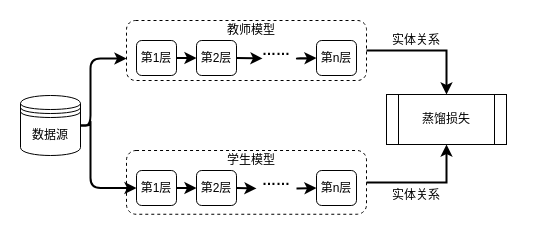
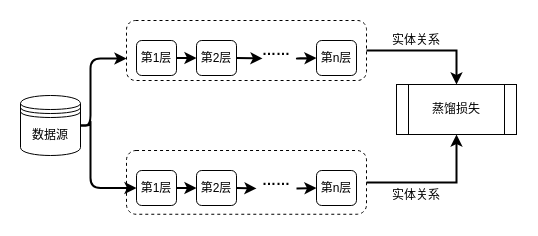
node "教师模型": removed
node "蒸馏损失": moved (447, 120) -> (457, 110)
node "学生模型": removed
